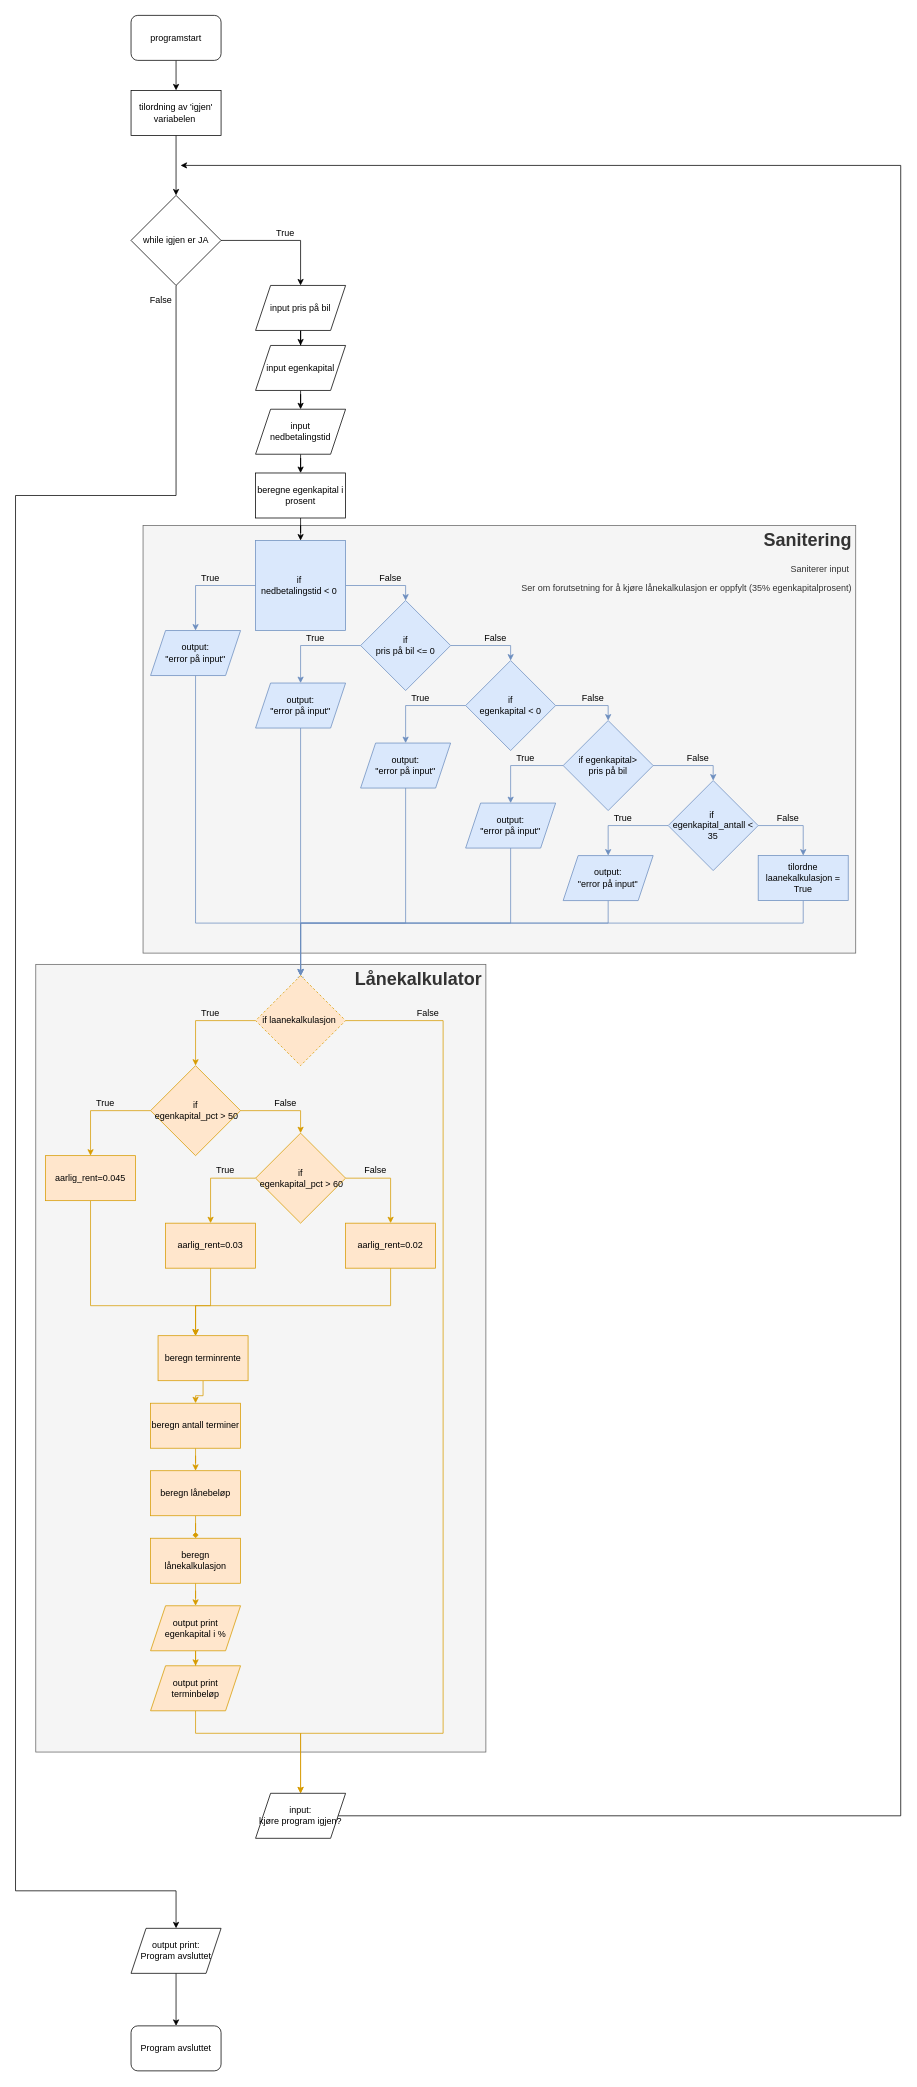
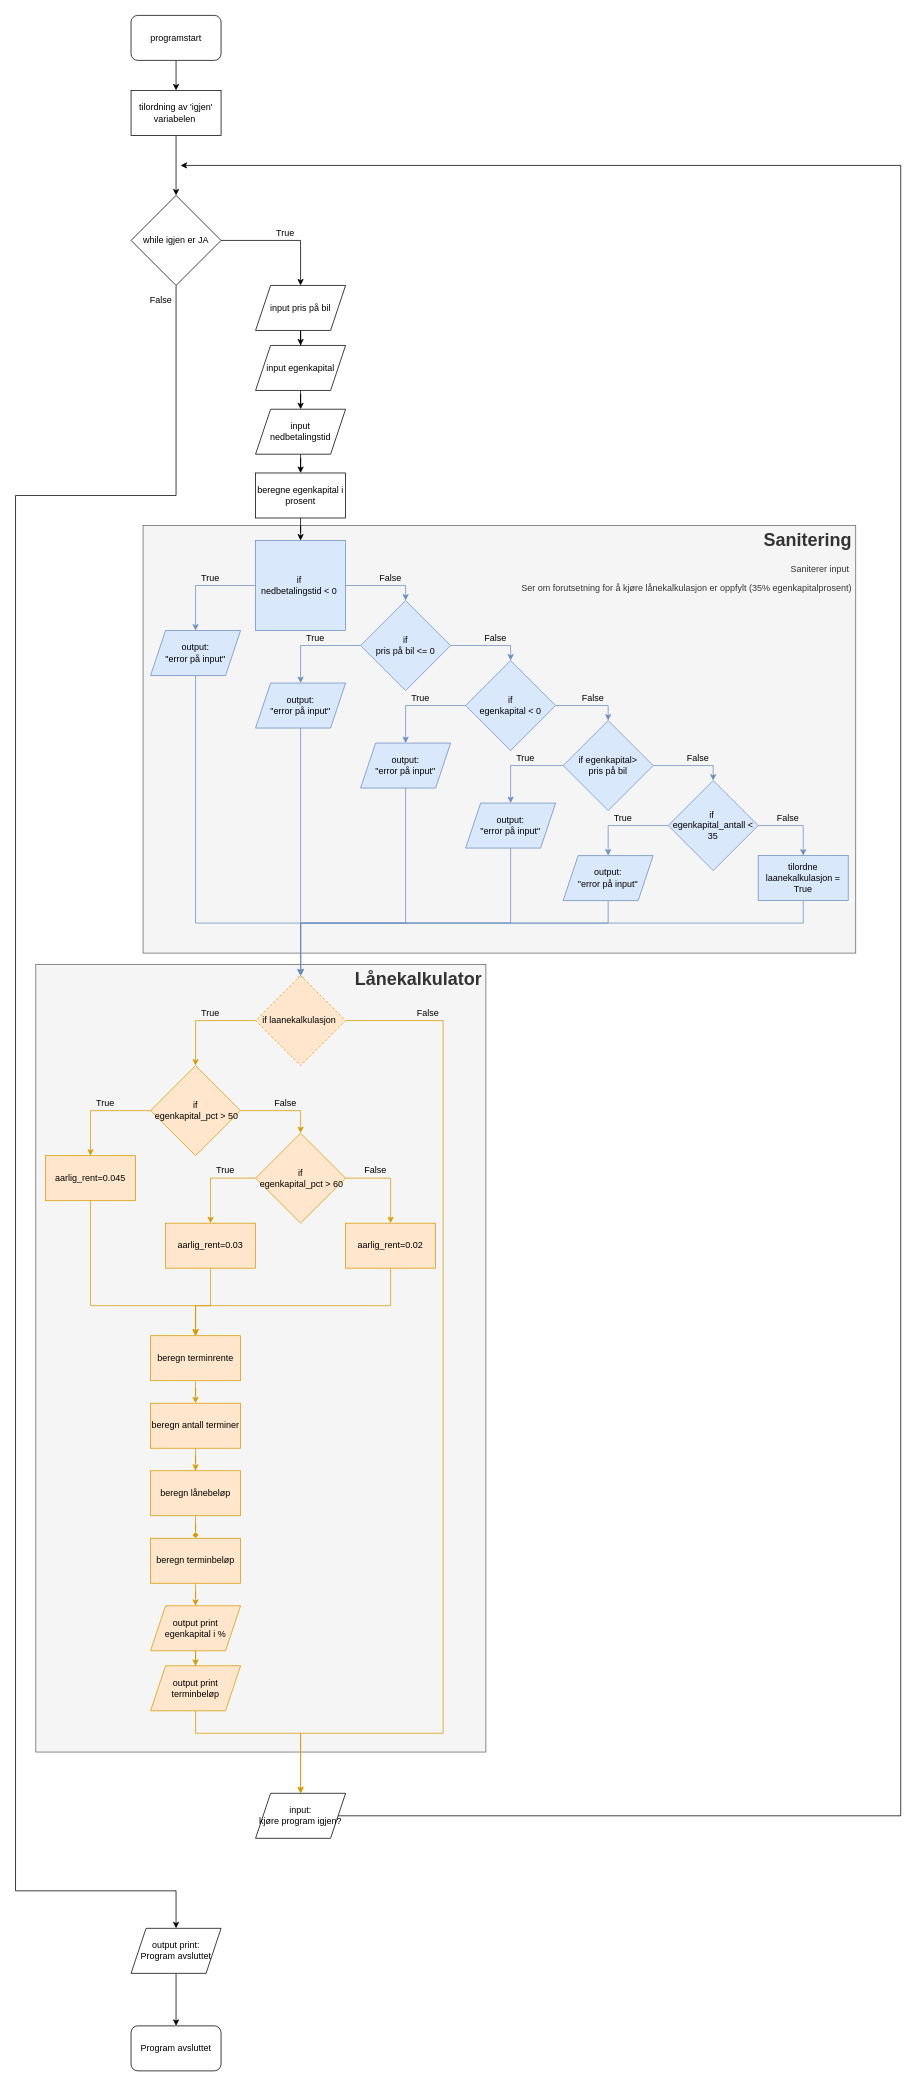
node "beregn terminrente": moved (203, 1358) -> (195, 1358)
node "beregn lånekalkulasjon": label "beregn lånekalkulasjon" -> "beregn terminbeløp"
